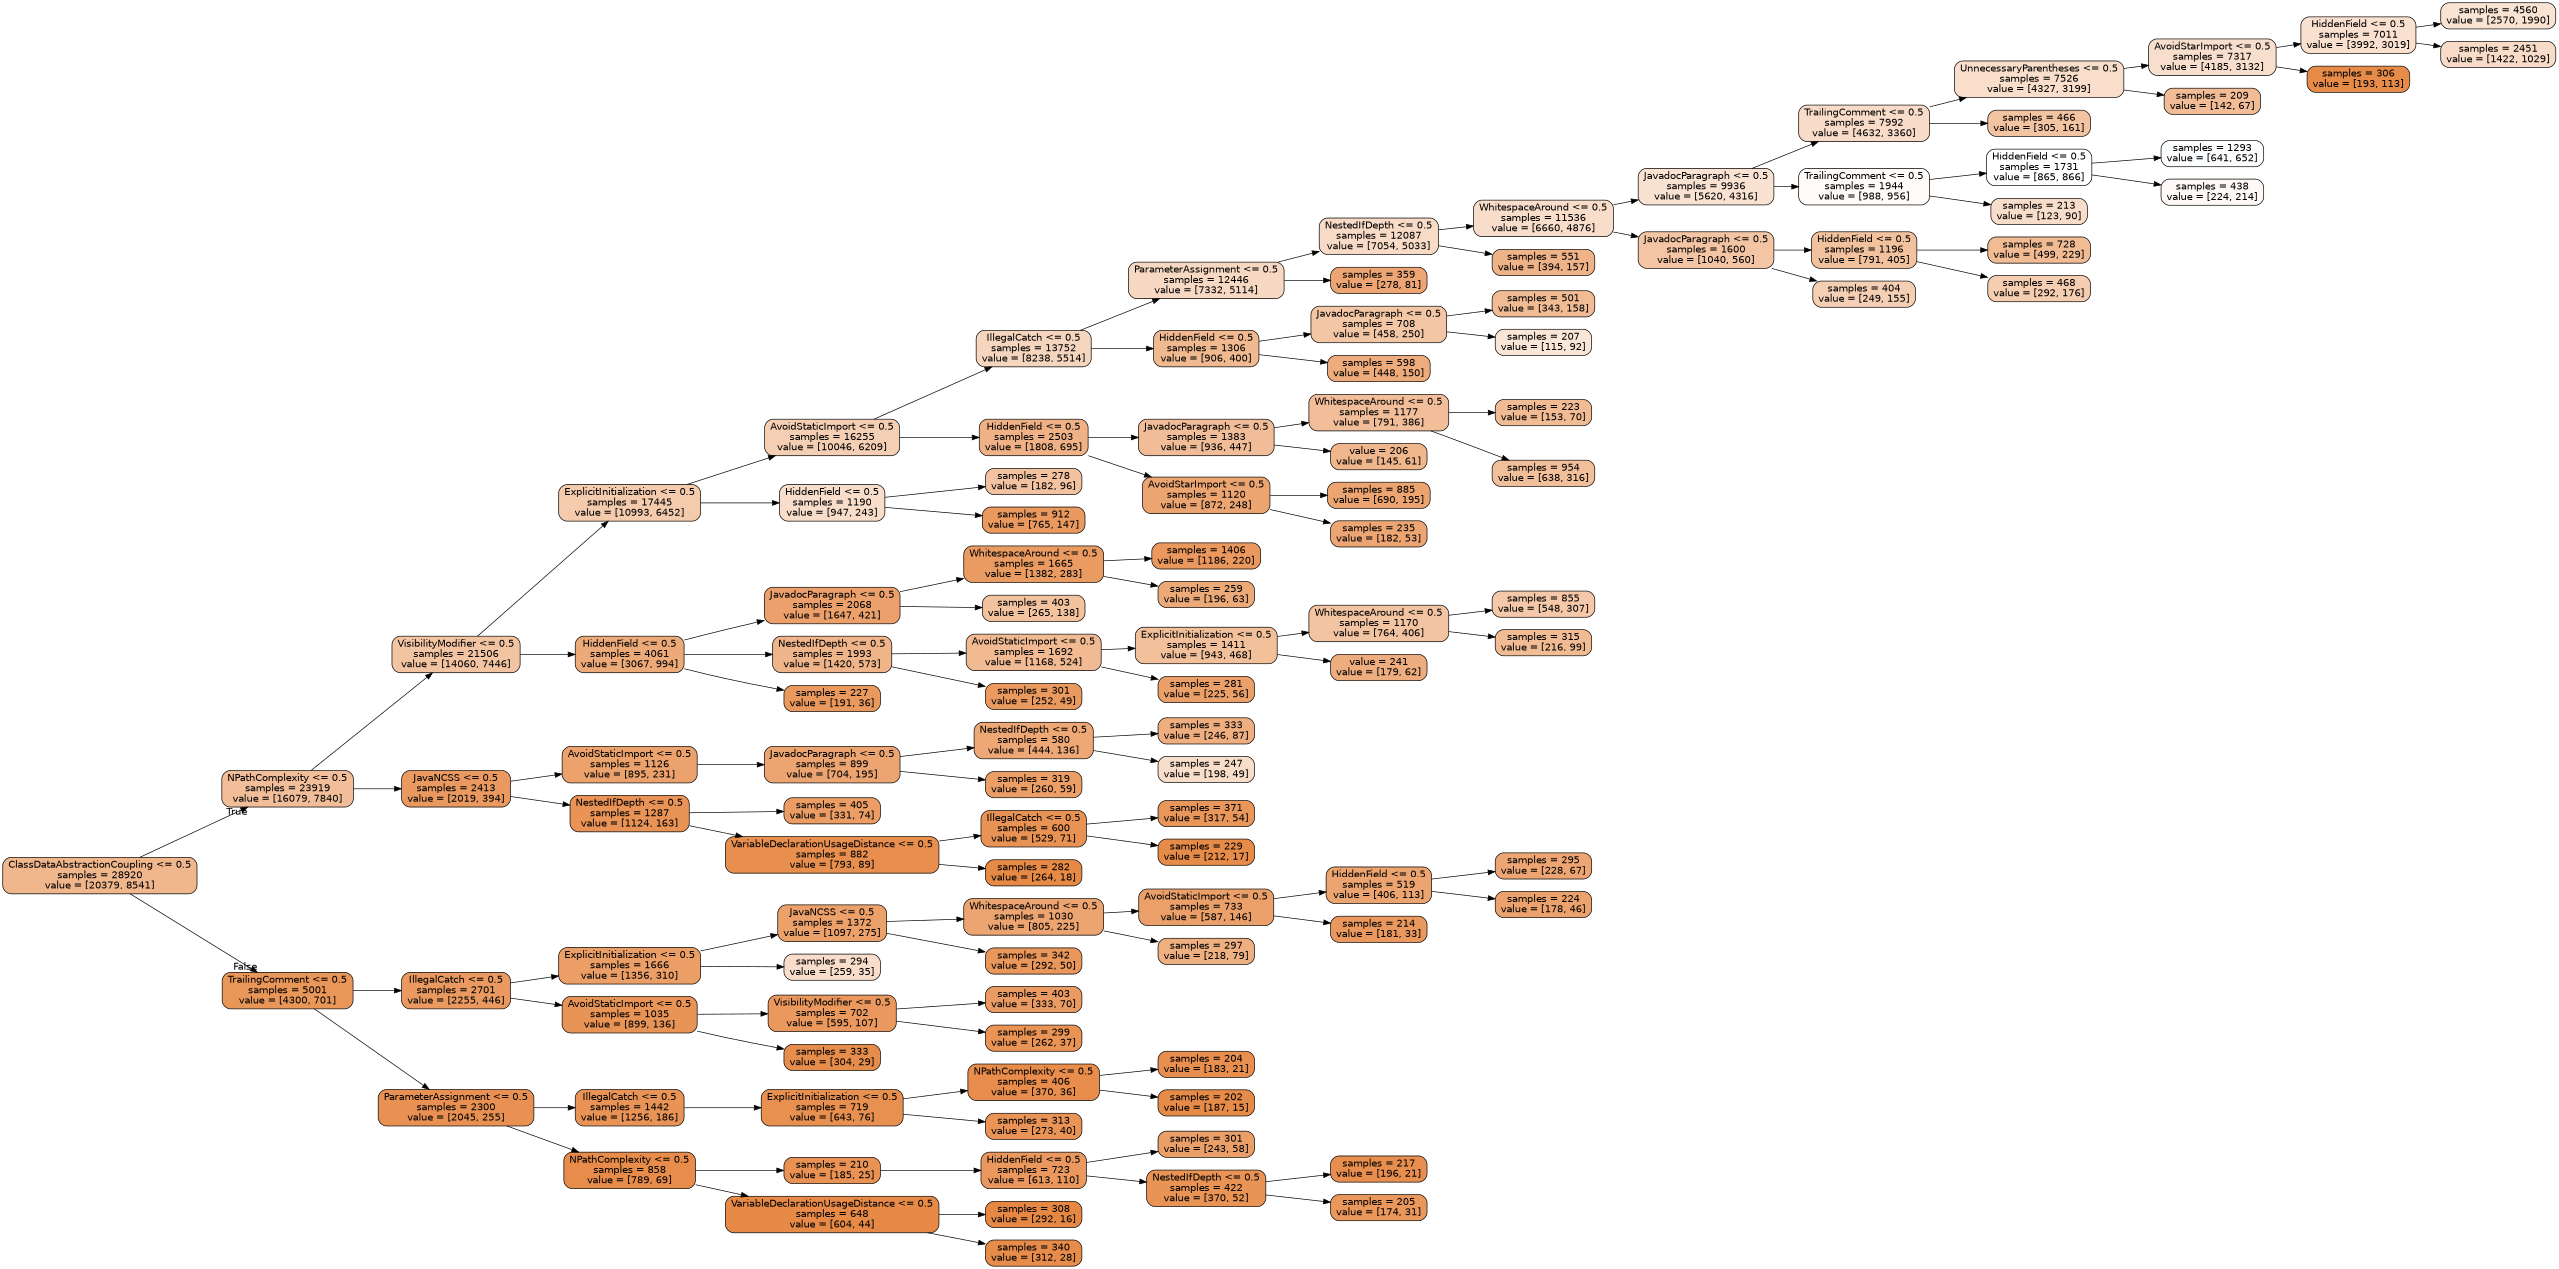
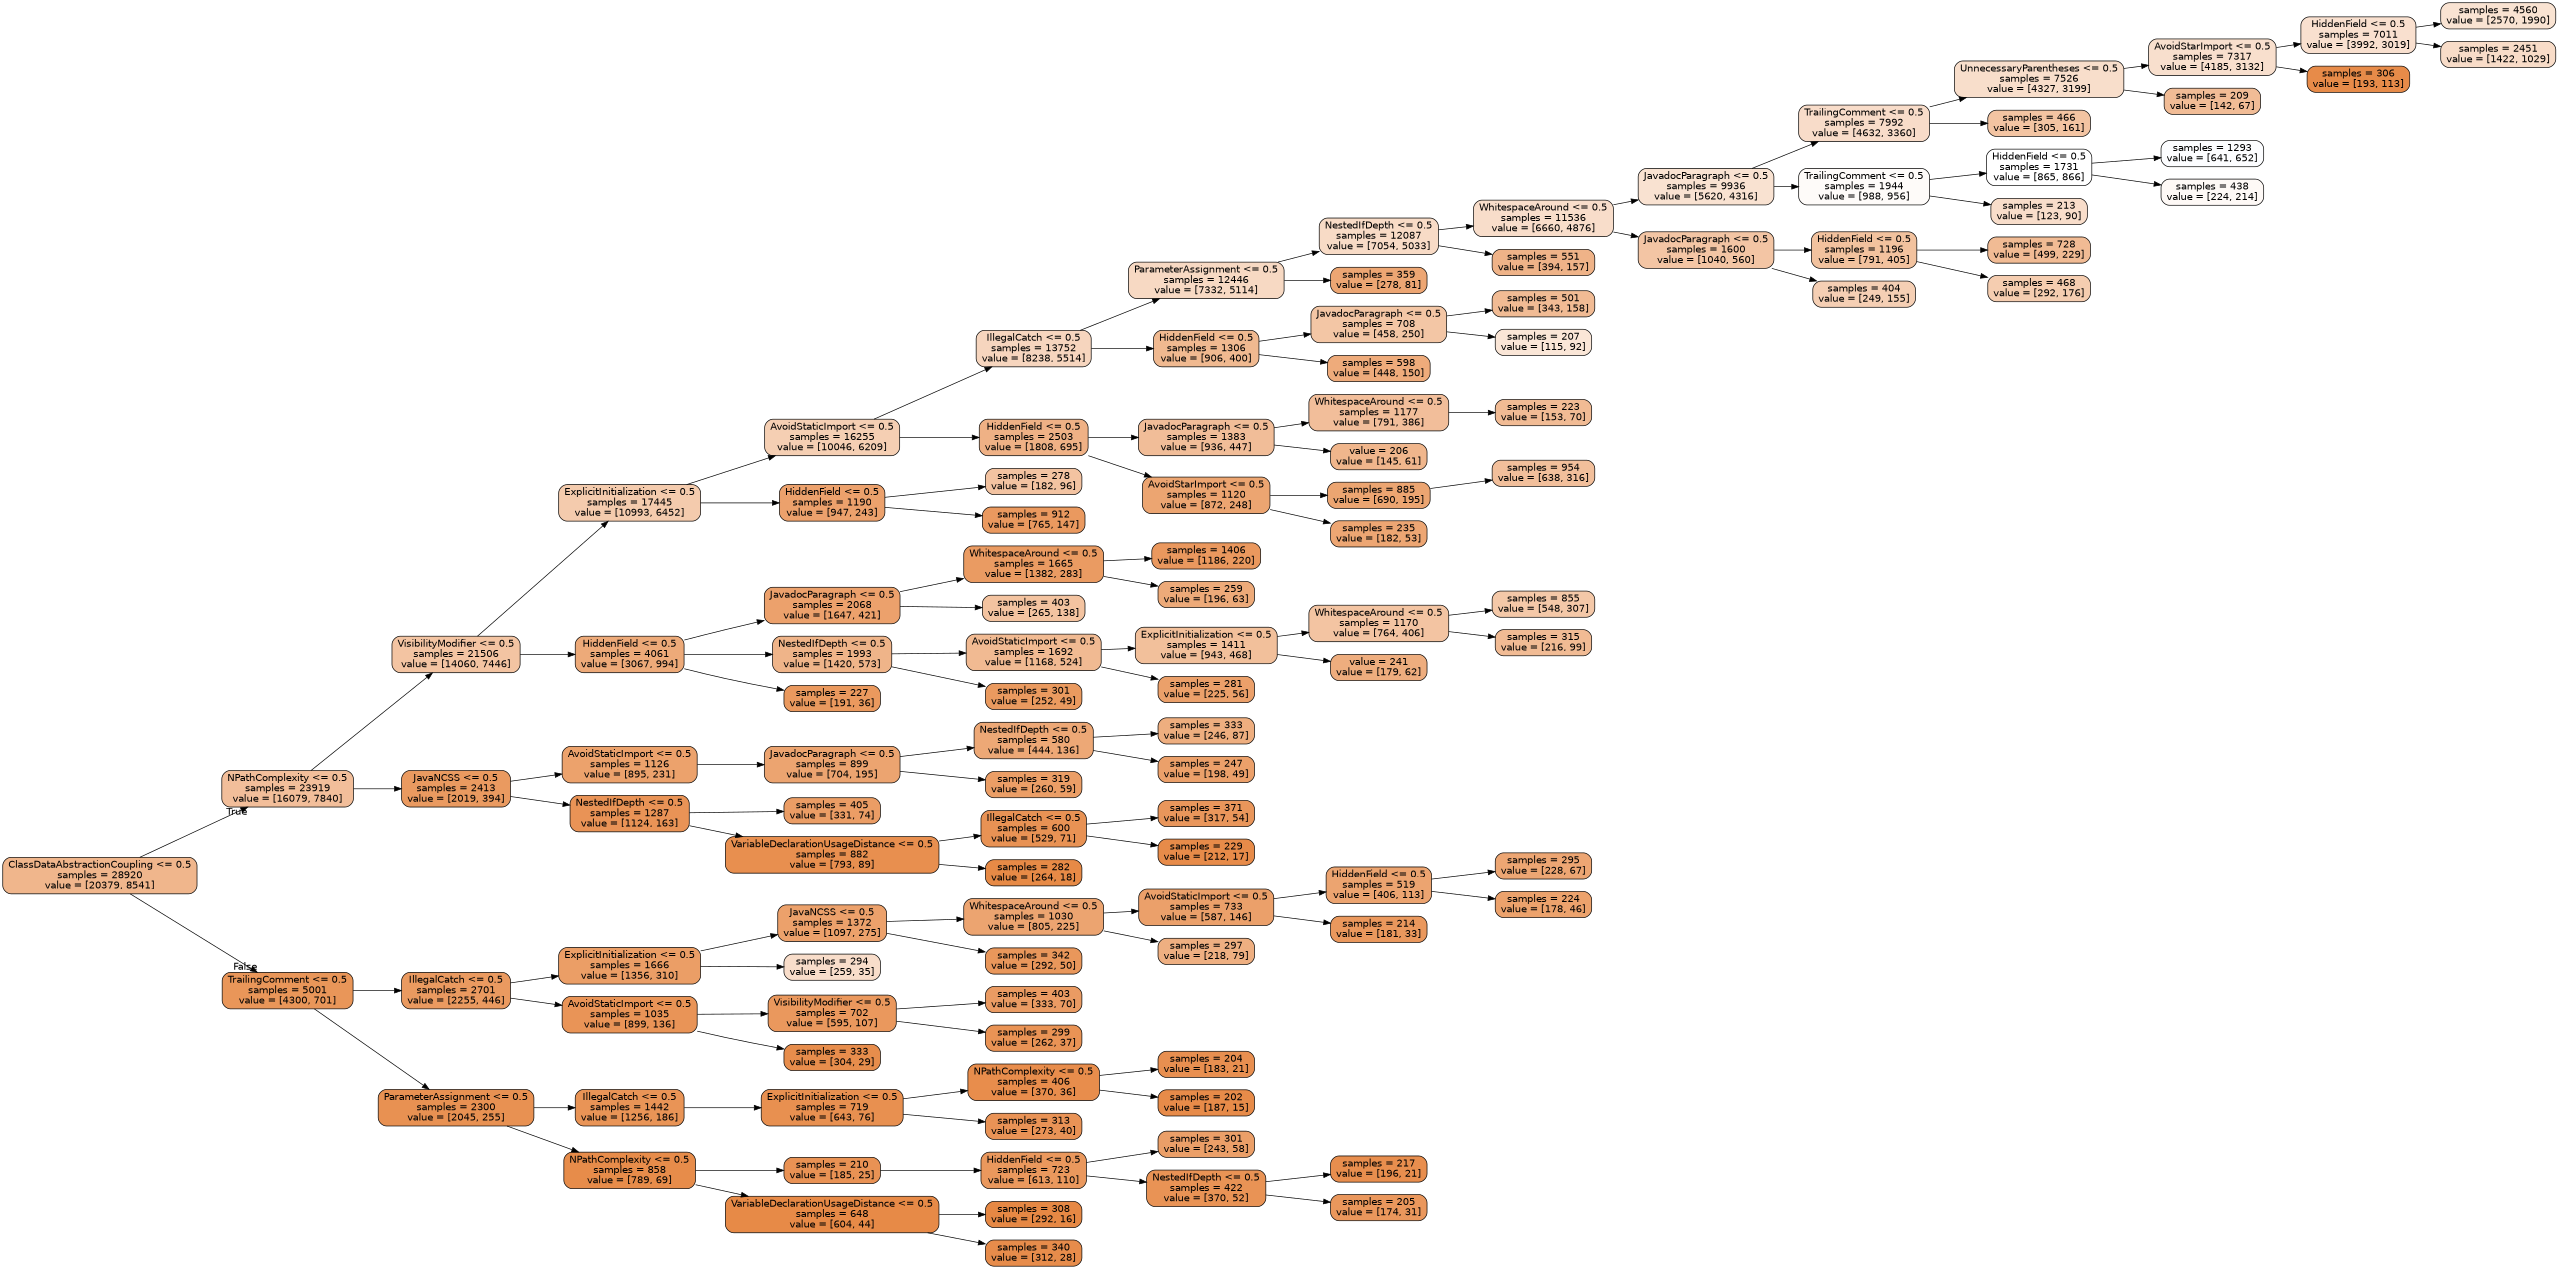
edge "WhitespaceAround <= 0.5 samples = 1177 value = [791, 386]" -> "samples = 954 value = [638, 316]": now "samples = 885 value = [690, 195]" -> "samples = 954 value = [638, 316]"
node "HiddenField <= 0.5 samples = 1190 value = [947, 243]": fillcolor #f8ddca -> #eca16c
node "samples = 247 value = [198, 49]": fillcolor #f8ddca -> #eba06a
